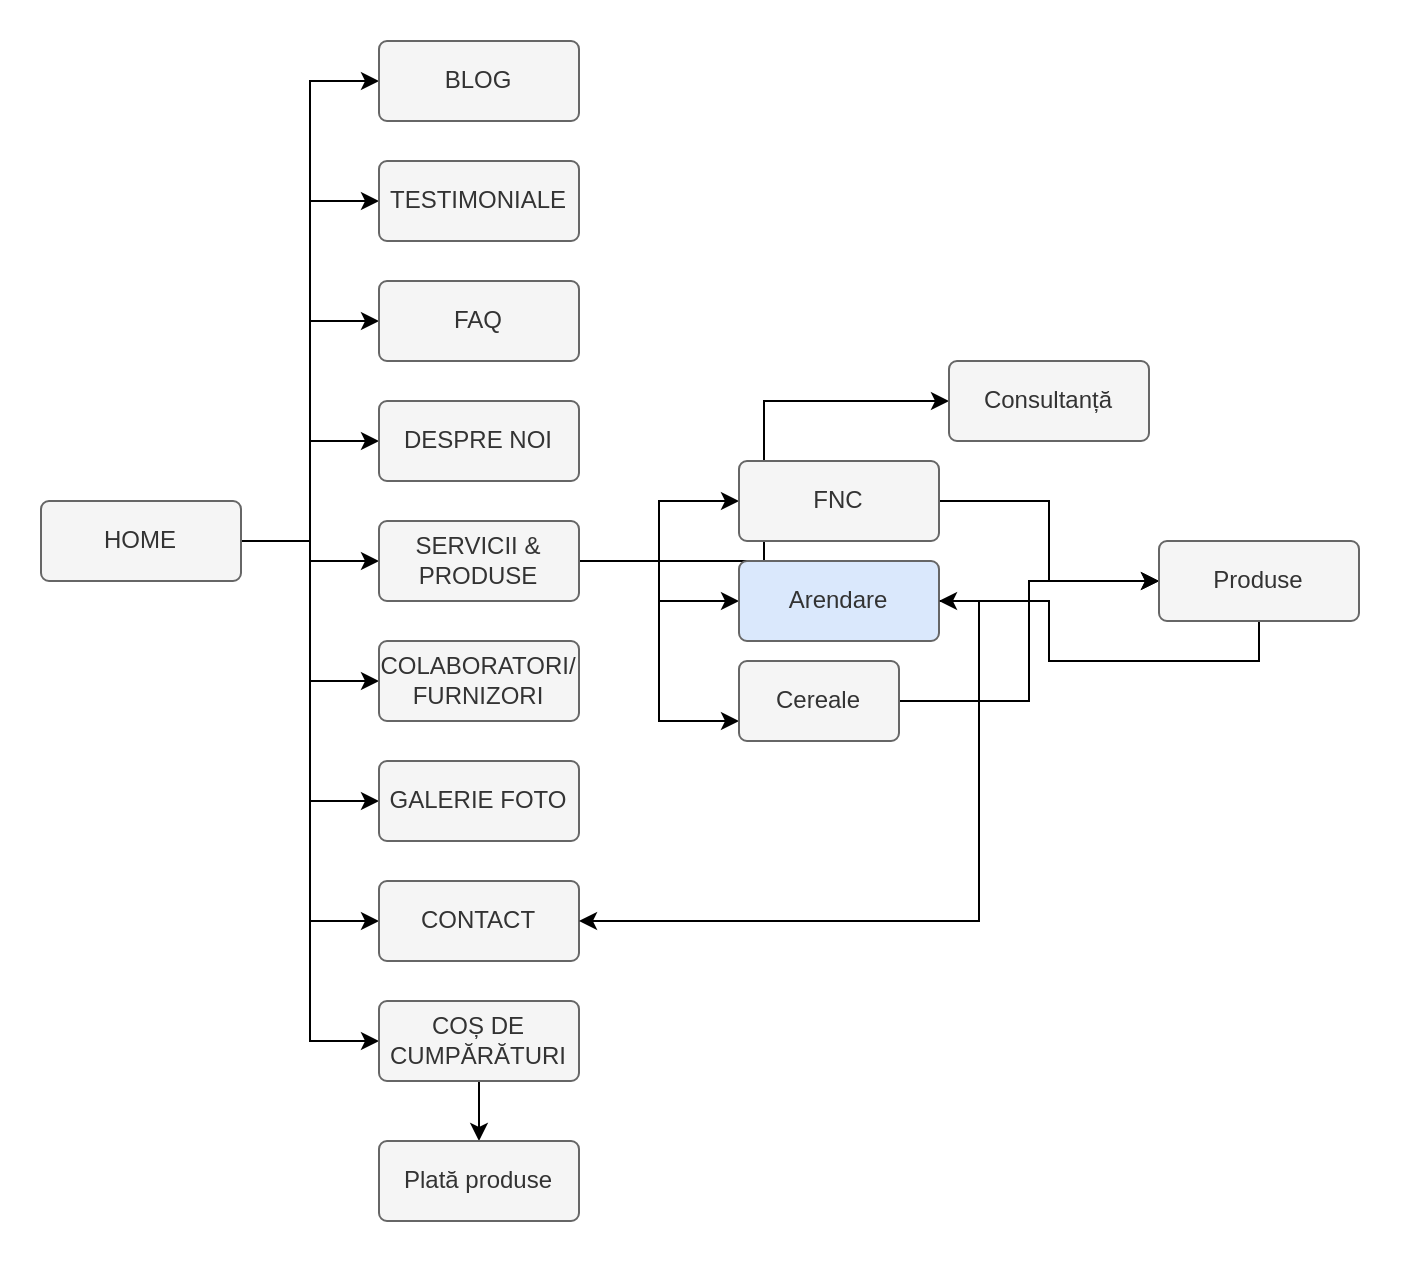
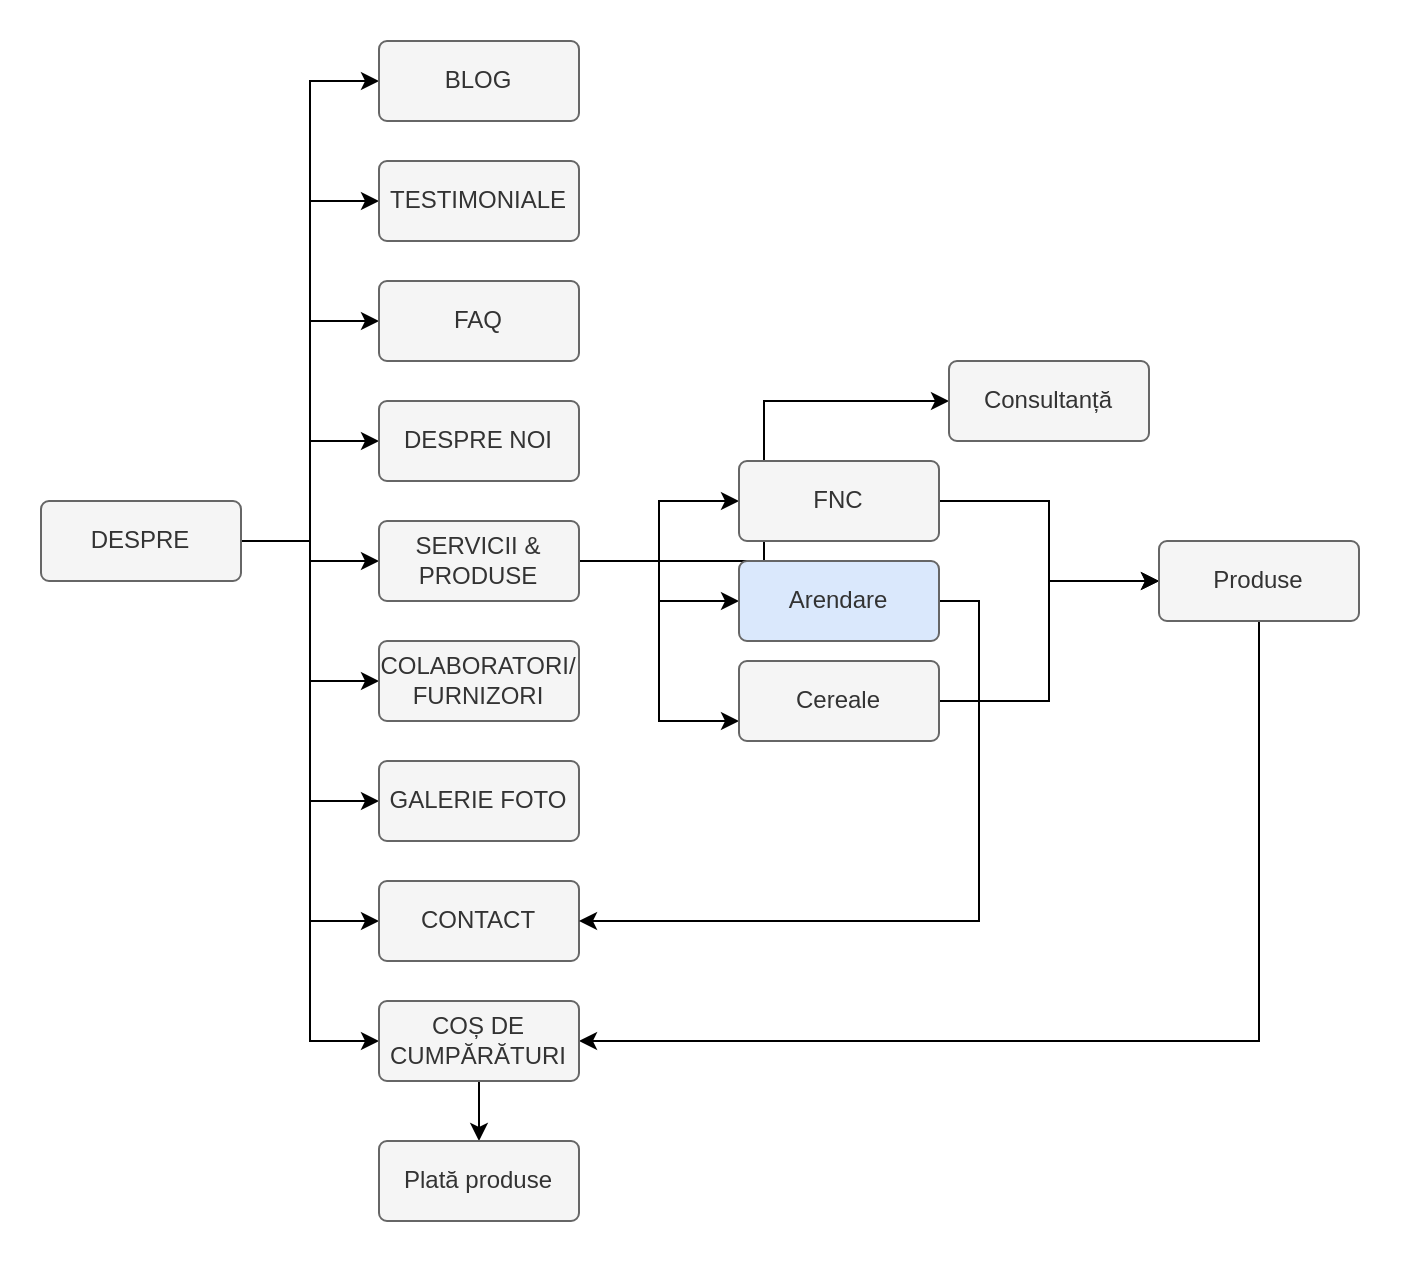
node "HOME": label "HOME" -> "DESPRE"
edge "Produse" -> "Arendare": now "Produse" -> "COȘ DE CUMPĂRĂTURI"
node "Cereale": size 160x80 -> 200x80
